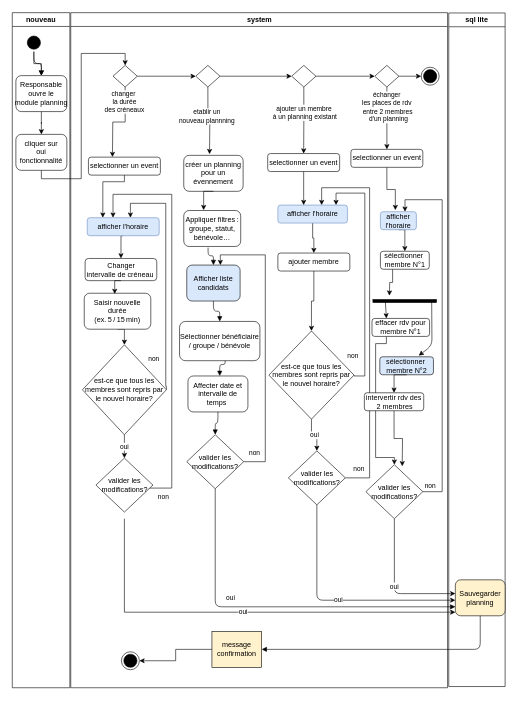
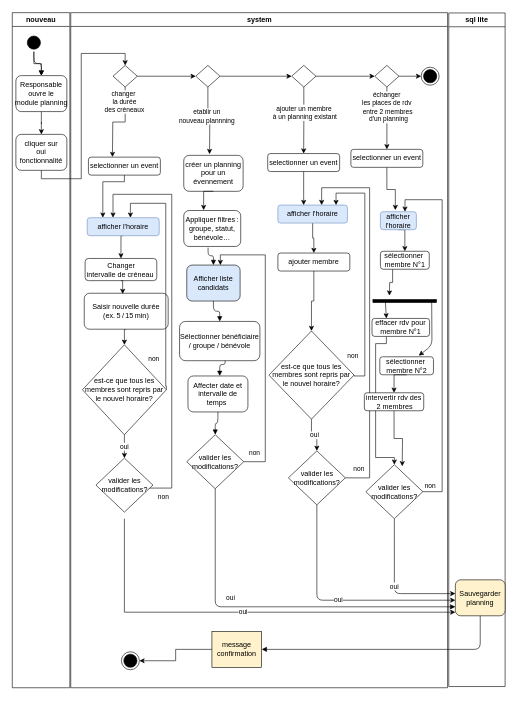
node "Saisir nouvelle durée (ex. 5 / 15 min)": size 67x36 -> 84x36
node "sélectionner membre N°2": fillcolor #dae8fc -> #ffffff
